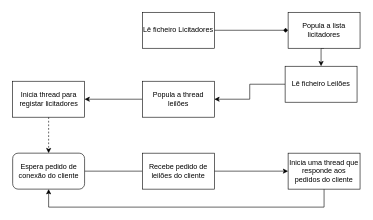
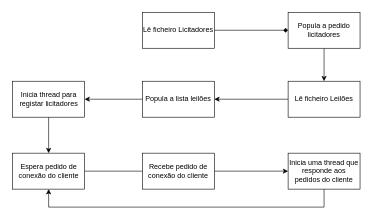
node "Popula a lista licitadores": label "Popula a lista licitadores" -> "Popula a pedido licitadores"
node "Lê ficheiro Leilões": moved (321, 84) -> (324, 99)
node "Popula a thread leilões": label "Popula a thread leilões" -> "Popula a lista leilões"
edge "Inicia thread para registar licitadores" -> "Espera pedido de conexão do cliente": style dashed -> solid
node "Espera pedido de conexão do cliente": shape rounded rectangle -> rectangle
node "Recebe pedido de leilões do cliente": label "Recebe pedido de leilões do cliente" -> "Recebe pedido de conexão do cliente"
